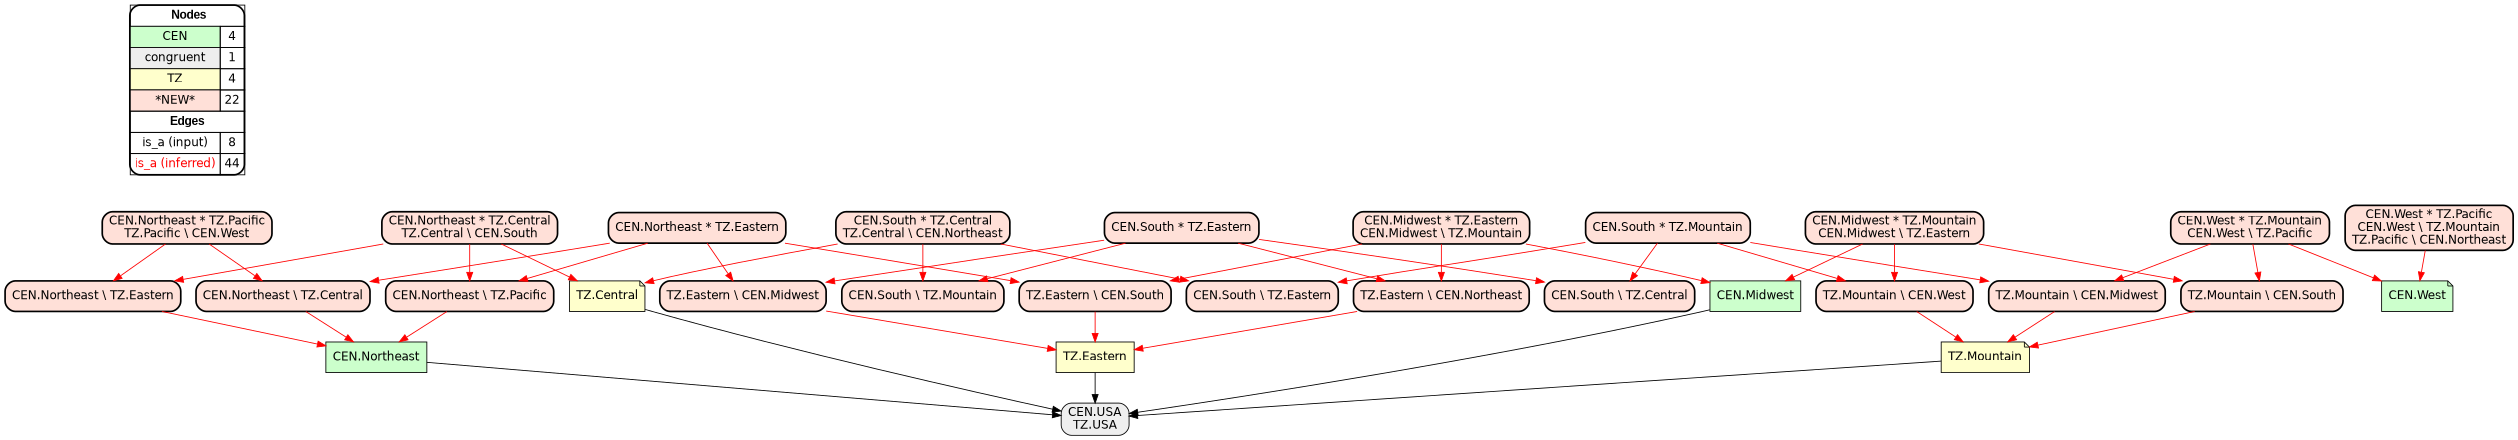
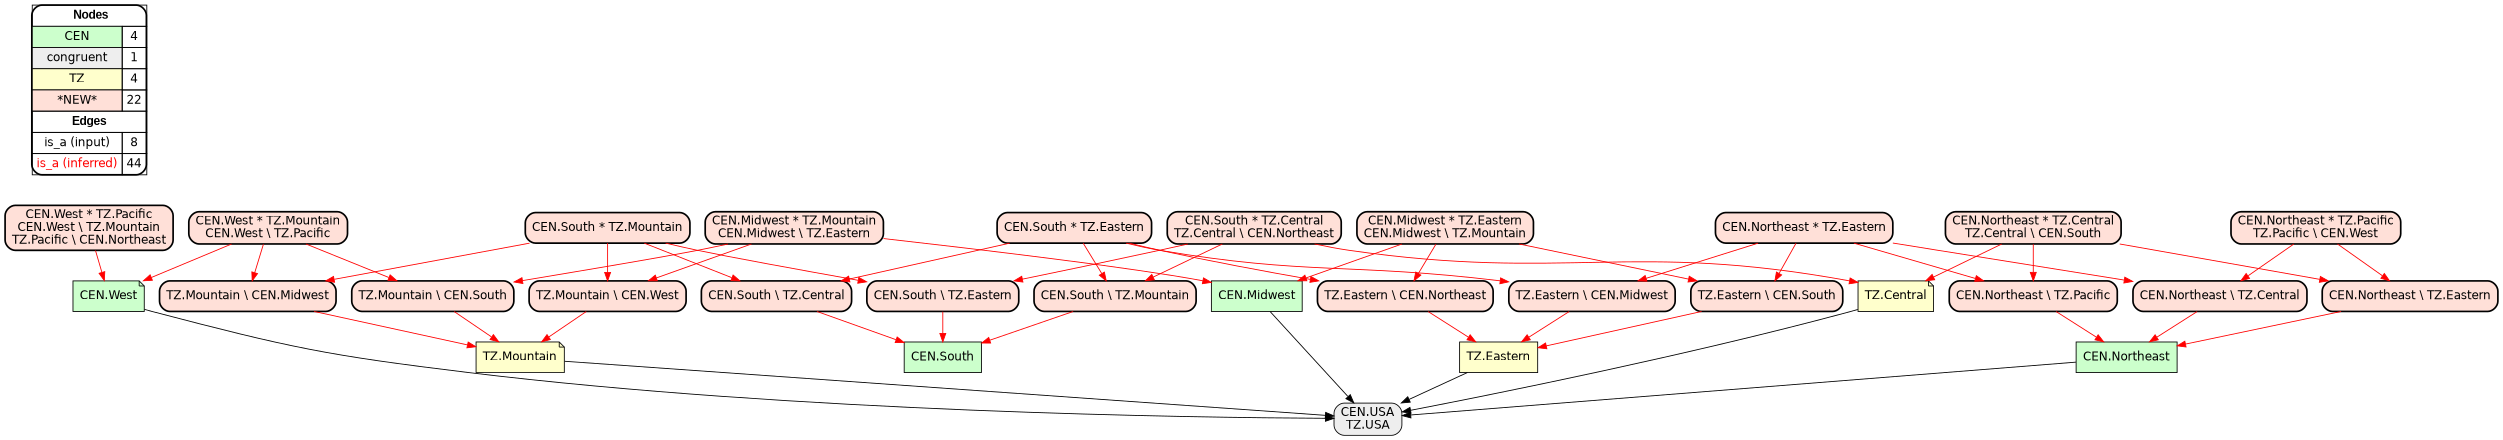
node "CEN.South": added
edge "CEN.West" -> "CEN.USA TZ.USA": added
